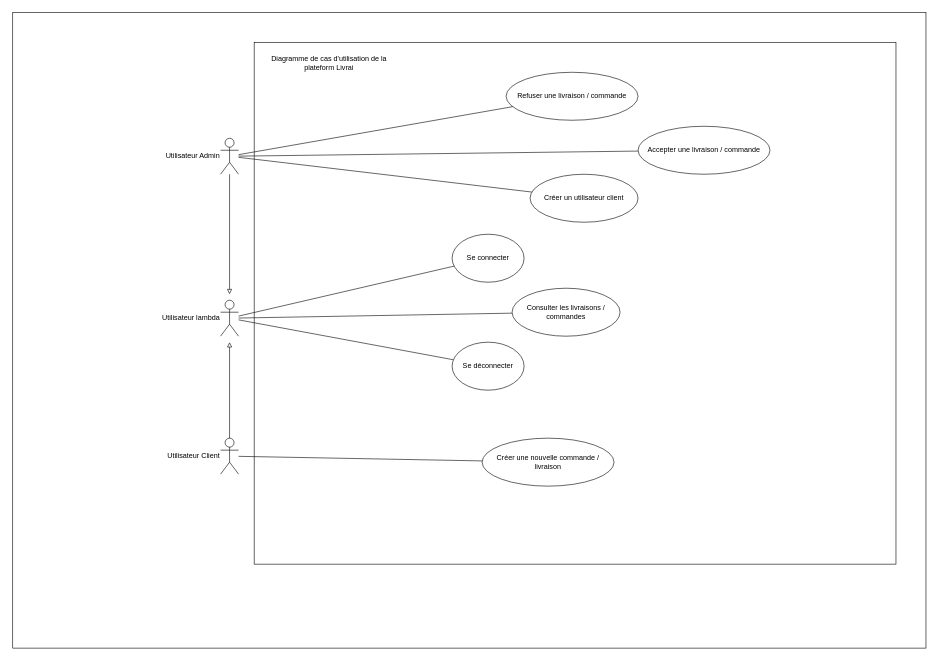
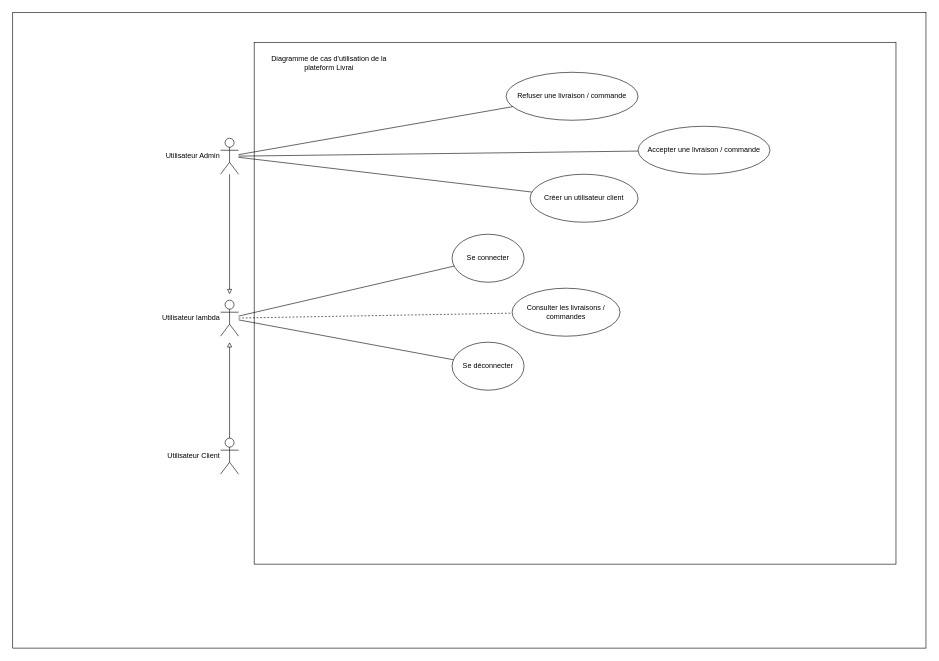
edge "Consulter les livraisons / commandes" -- "Utilisateur lambda": style solid -> dashed
edge "Utilisateur Client" -- "Créer une nouvelle commande / livraison": removed
node "Créer une nouvelle commande / livraison": removed
